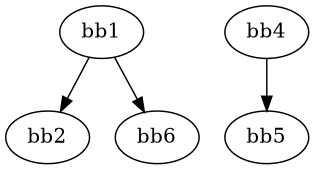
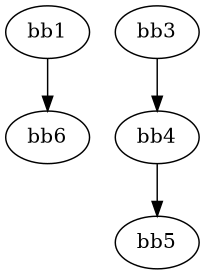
node "bb3": added
node "bb2": removed
